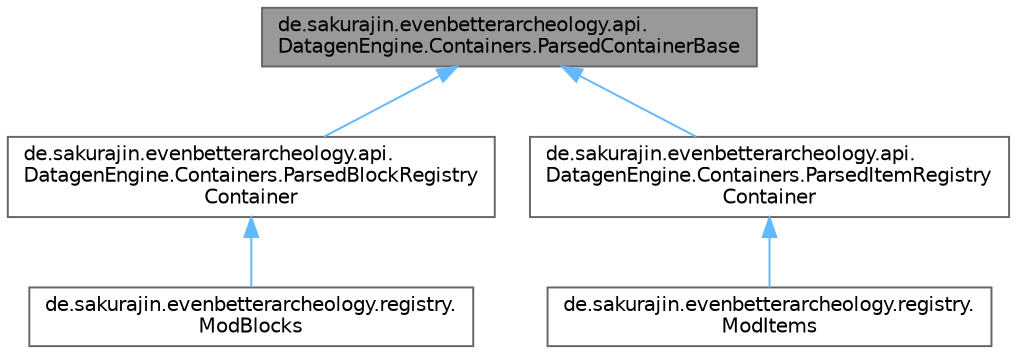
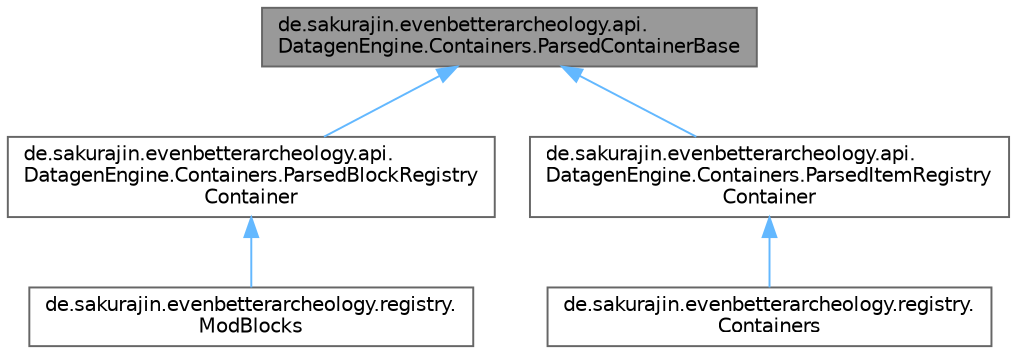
node "de.sakurajin.evenbetterarcheology.registry. ModItems": label "de.sakurajin.evenbetterarcheology.registry. ModItems" -> "de.sakurajin.evenbetterarcheology.registry. Containers"
